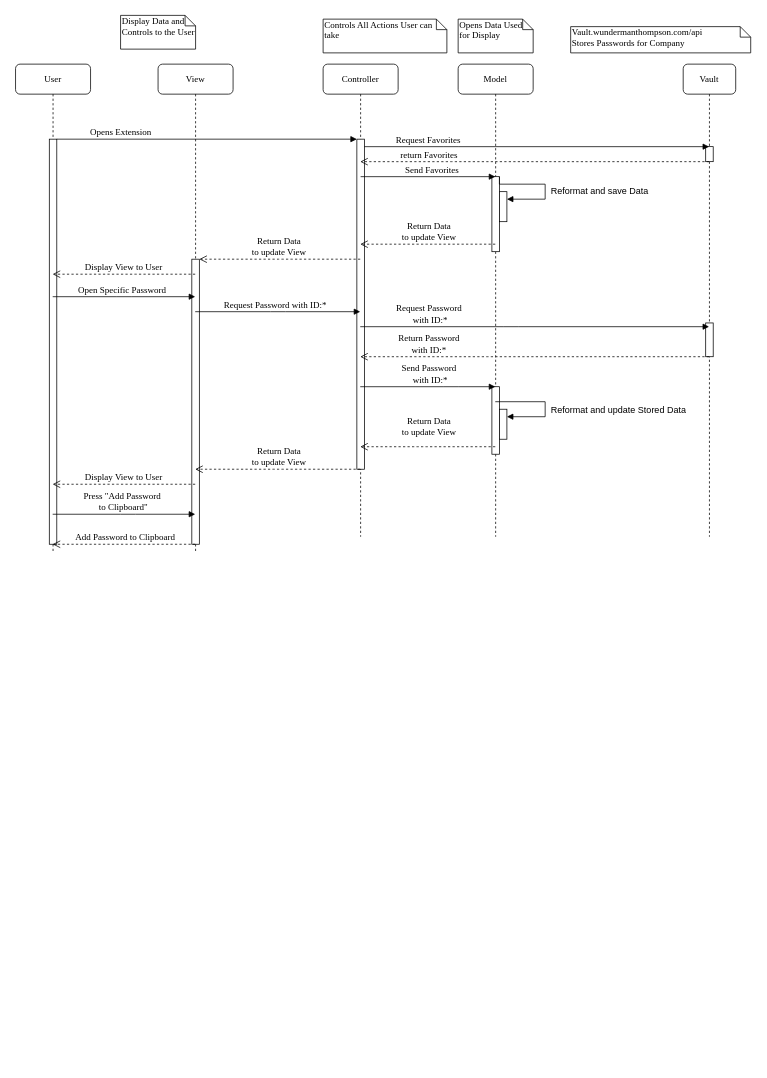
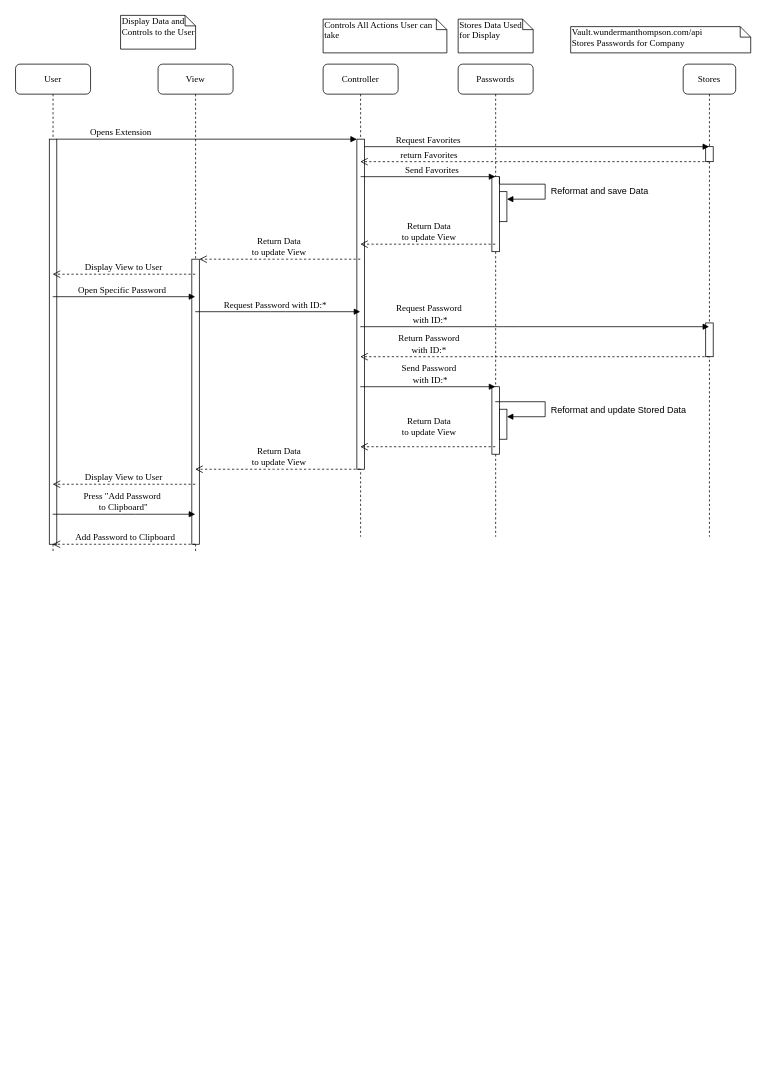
node "Opens Data Used for Display": label "Opens Data Used for Display" -> "Stores Data Used for Display"
node "Model": label "Model" -> "Passwords"
node "Vault": label "Vault" -> "Stores"
